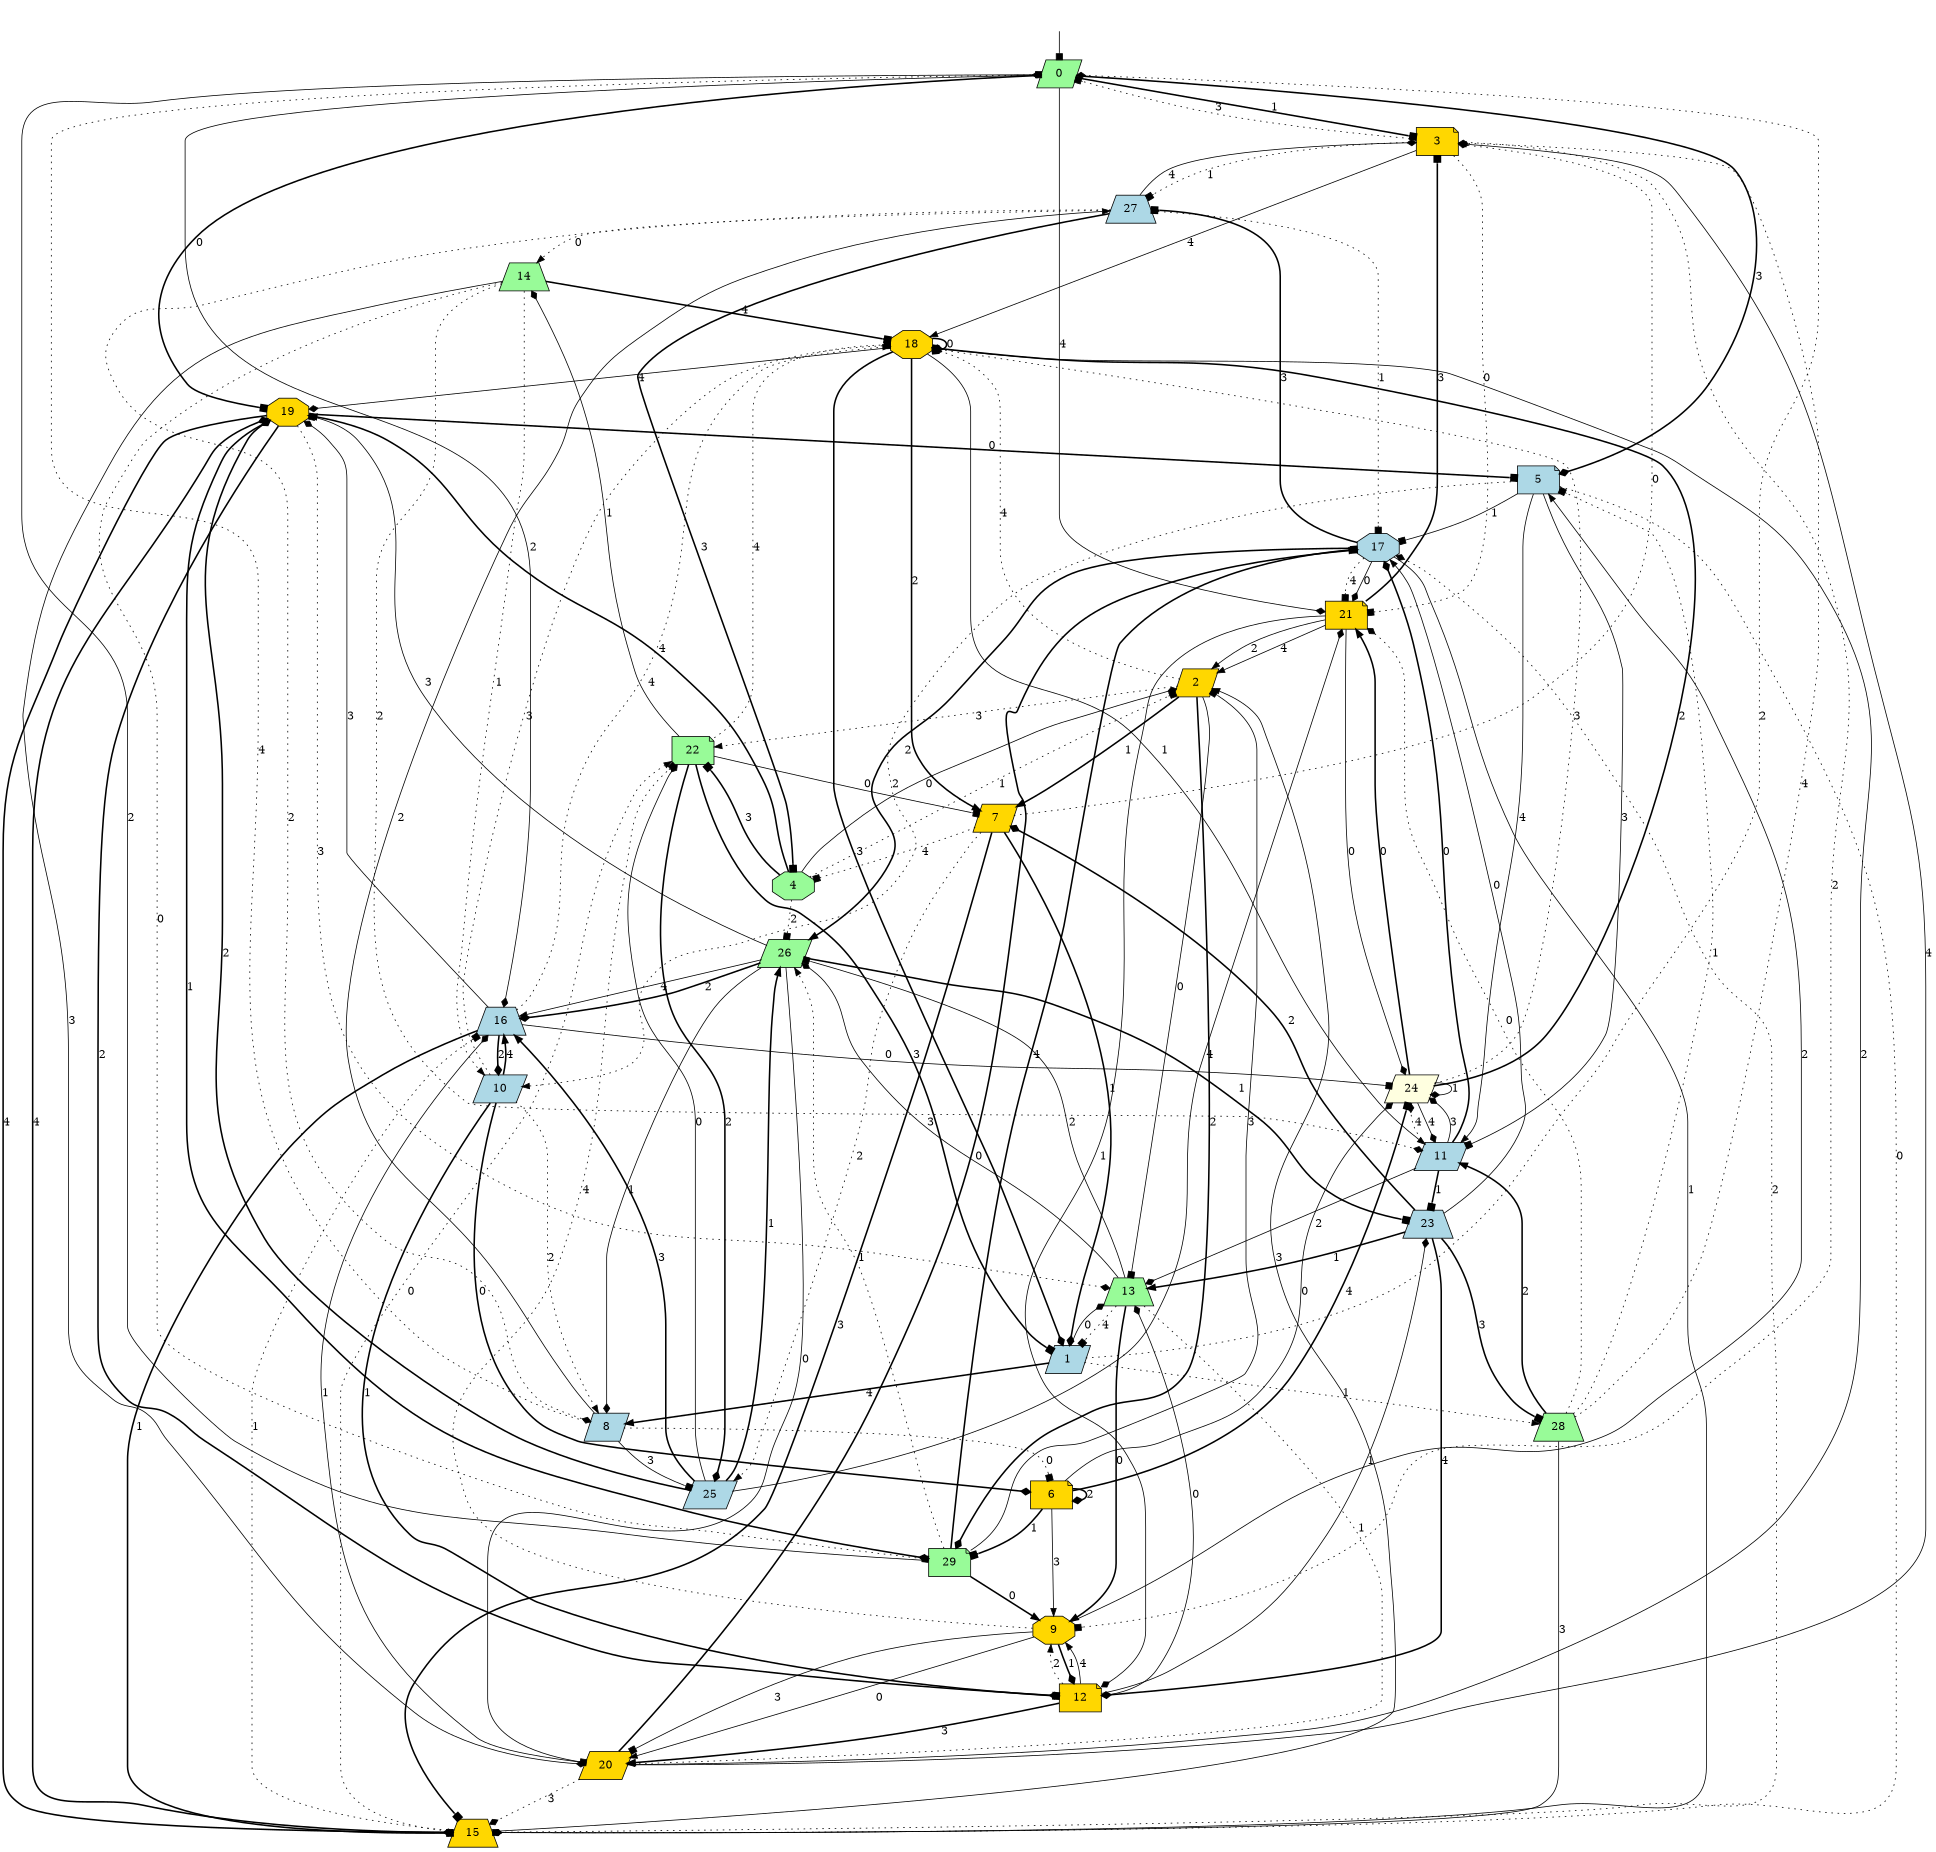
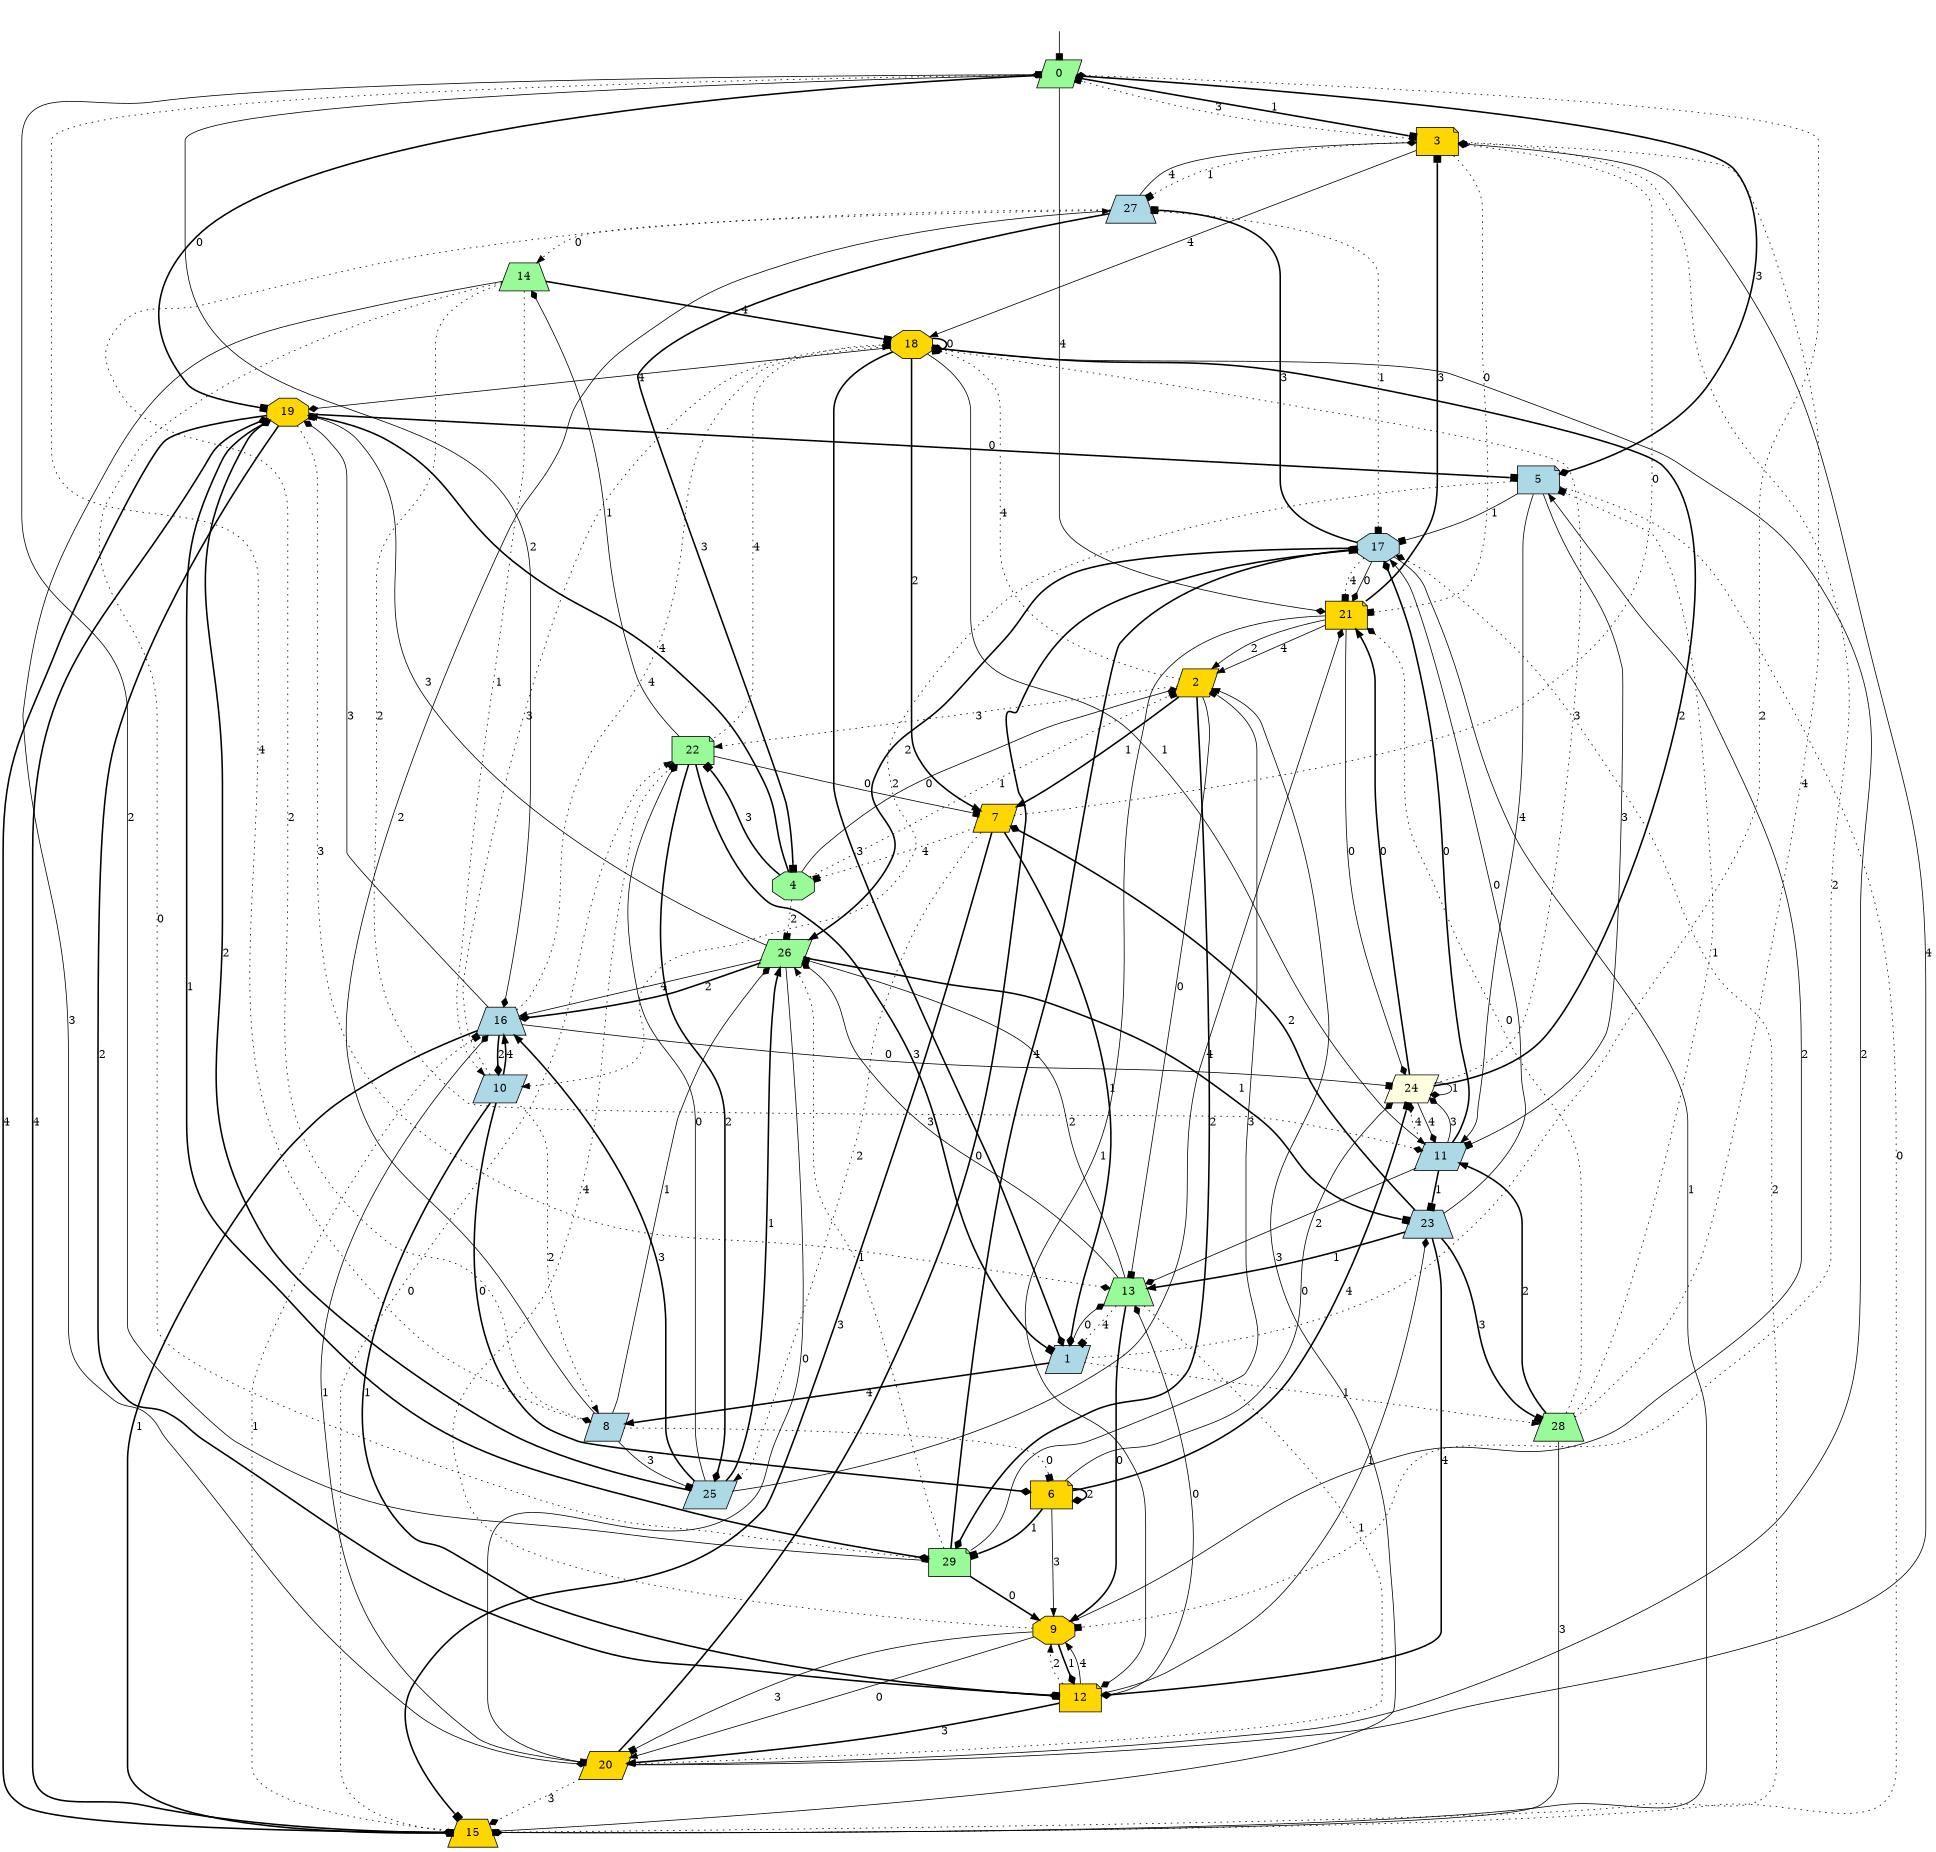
edge "26" -> "8": reversed
